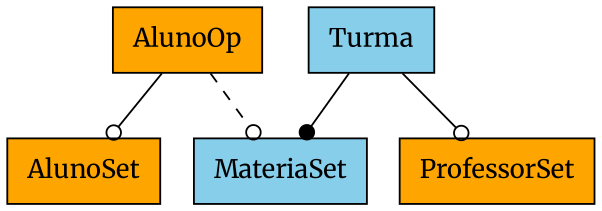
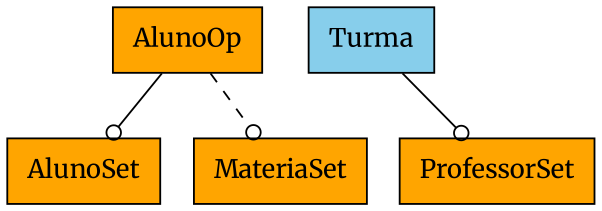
edge "Turma" -> "MateriaSet": removed
node "MateriaSet": fillcolor skyblue -> orange
